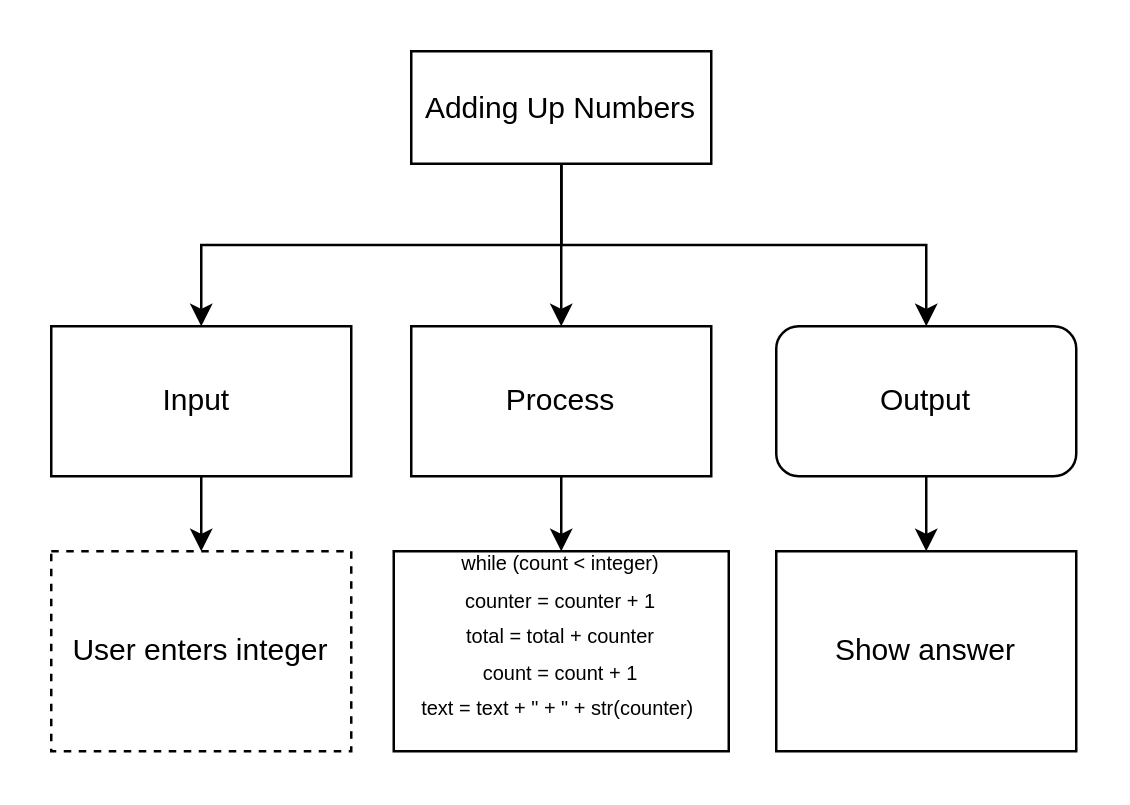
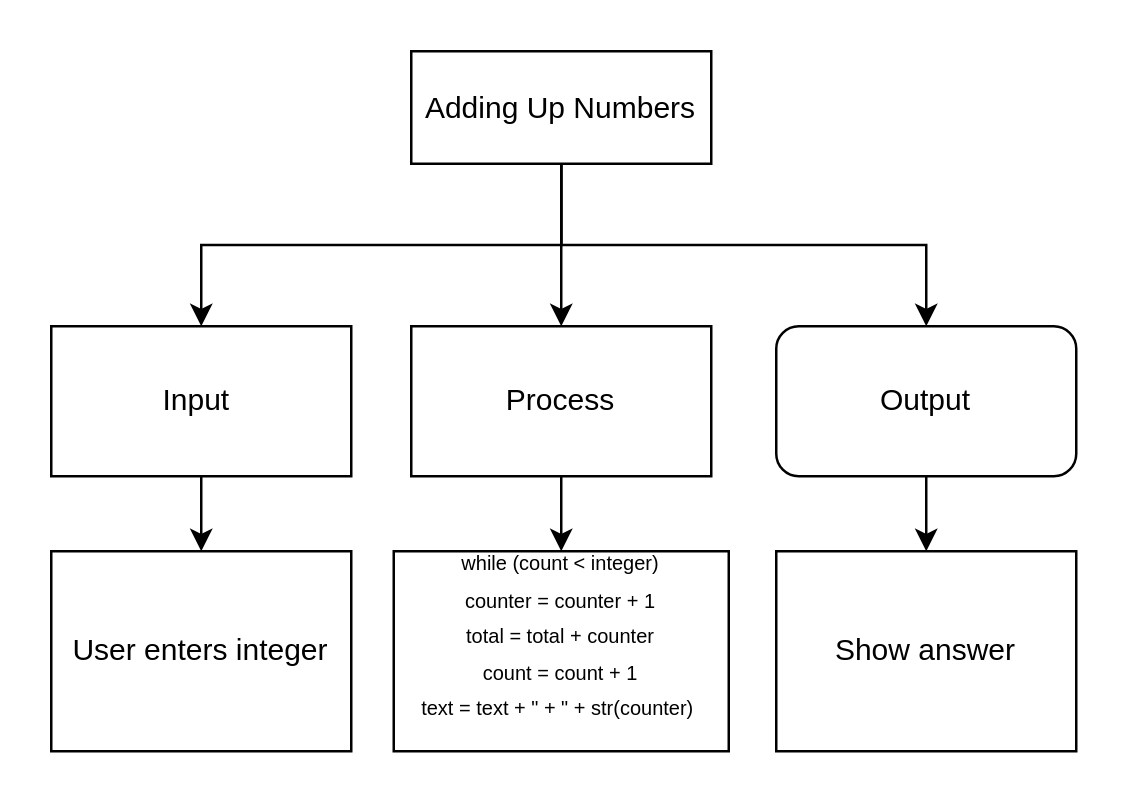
node "User enters integer": style dashed -> solid
